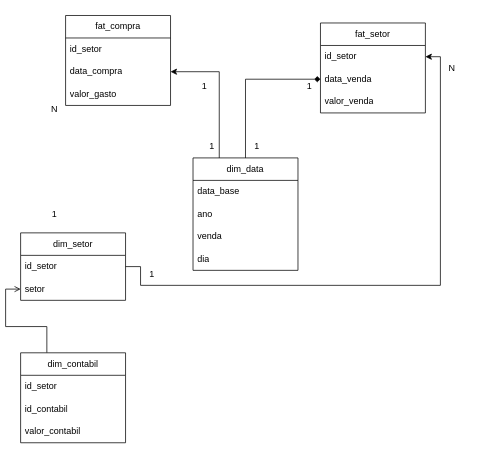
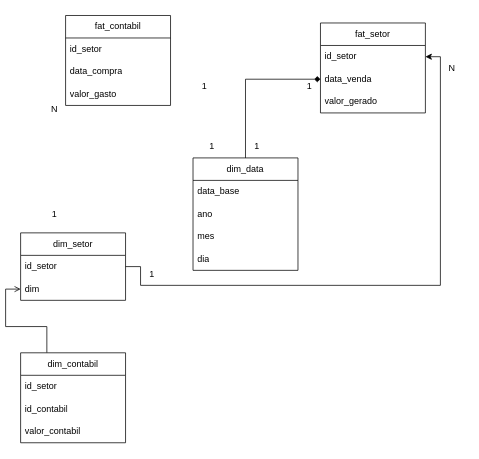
node "fat_compra": label "fat_compra" -> "fat_contabil"
edge "dim_data" -> "data_compra": removed
node "valor_venda": label "valor_venda" -> "valor_gerado"
node "venda": label "venda" -> "mes"
node "setor": label "setor" -> "dim"
